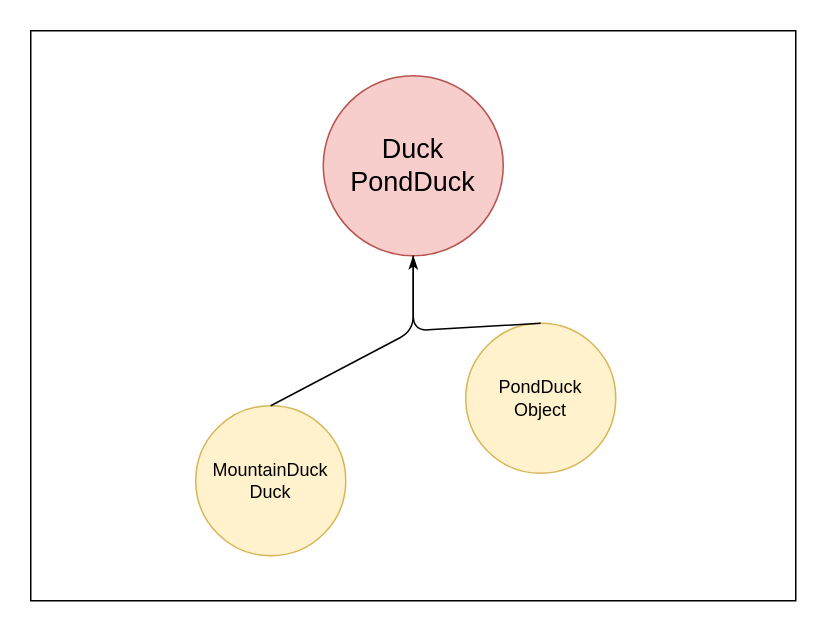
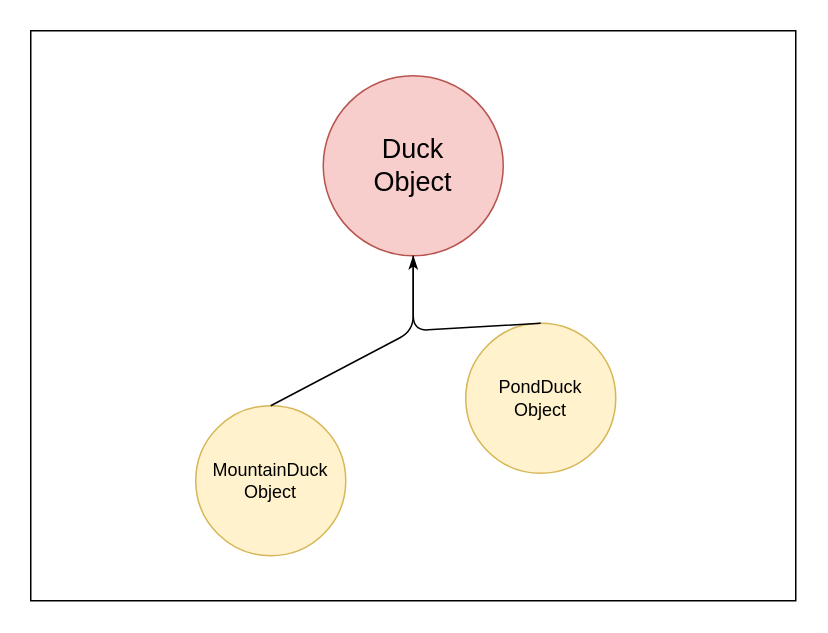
node "Duck PondDuck": label "Duck PondDuck" -> "Duck Object"
node "MountainDuck Duck": label "MountainDuck Duck" -> "MountainDuck Object"
